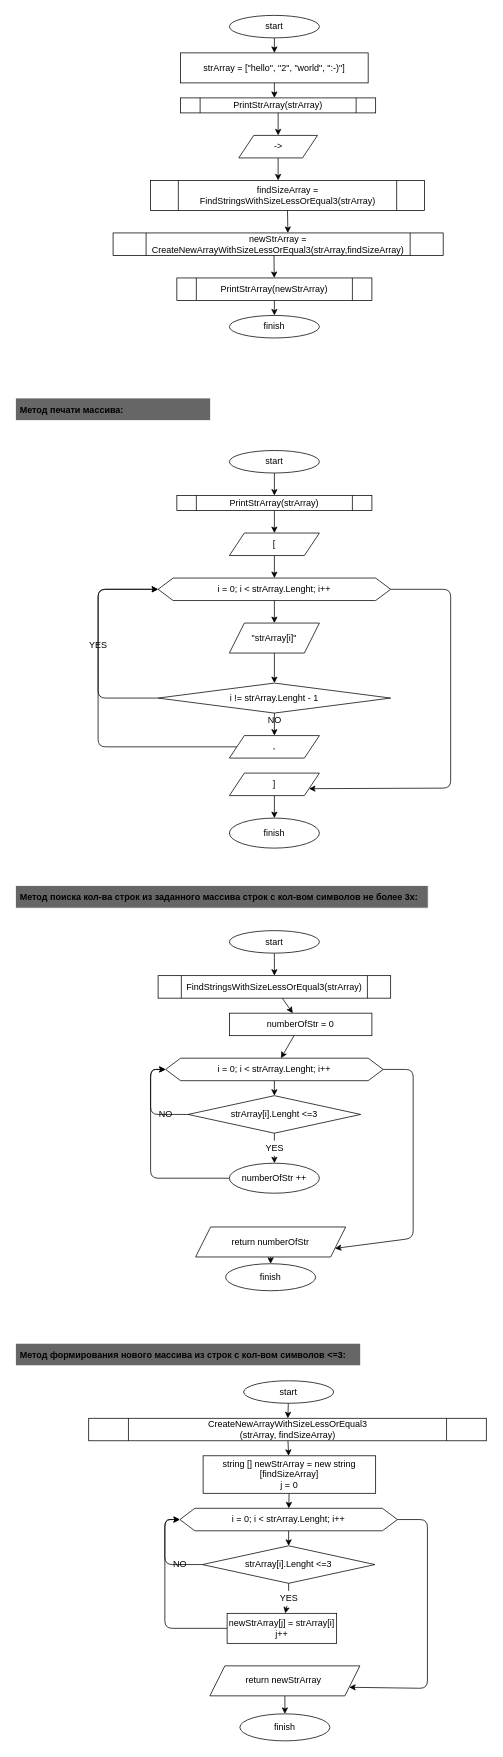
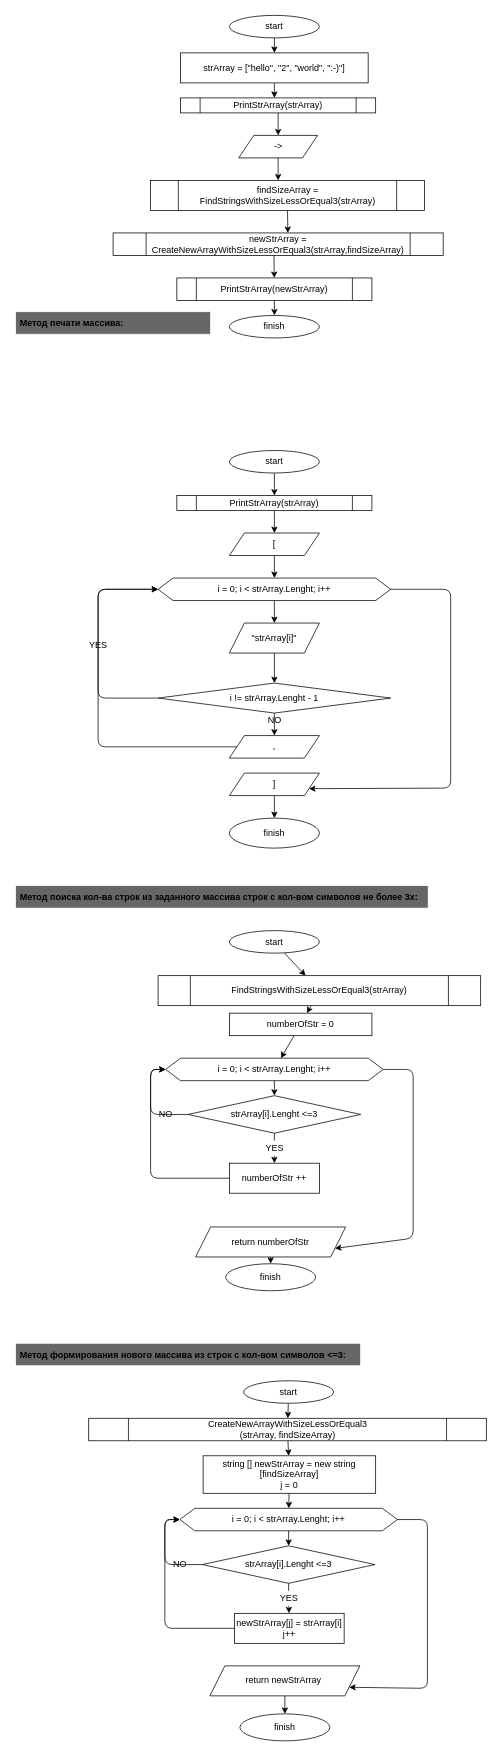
node "Метод печати массива:": moved (113, 409) -> (113, 323)
node "FindStringsWithSizeLessOrEqual3(strArray)": size 233x23 -> 323x30
node "numberOfStr ++": shape ellipse -> rectangle
node "newStrArray[j] = strArray[i] j++": moved (282, 1628) -> (289, 1628)
